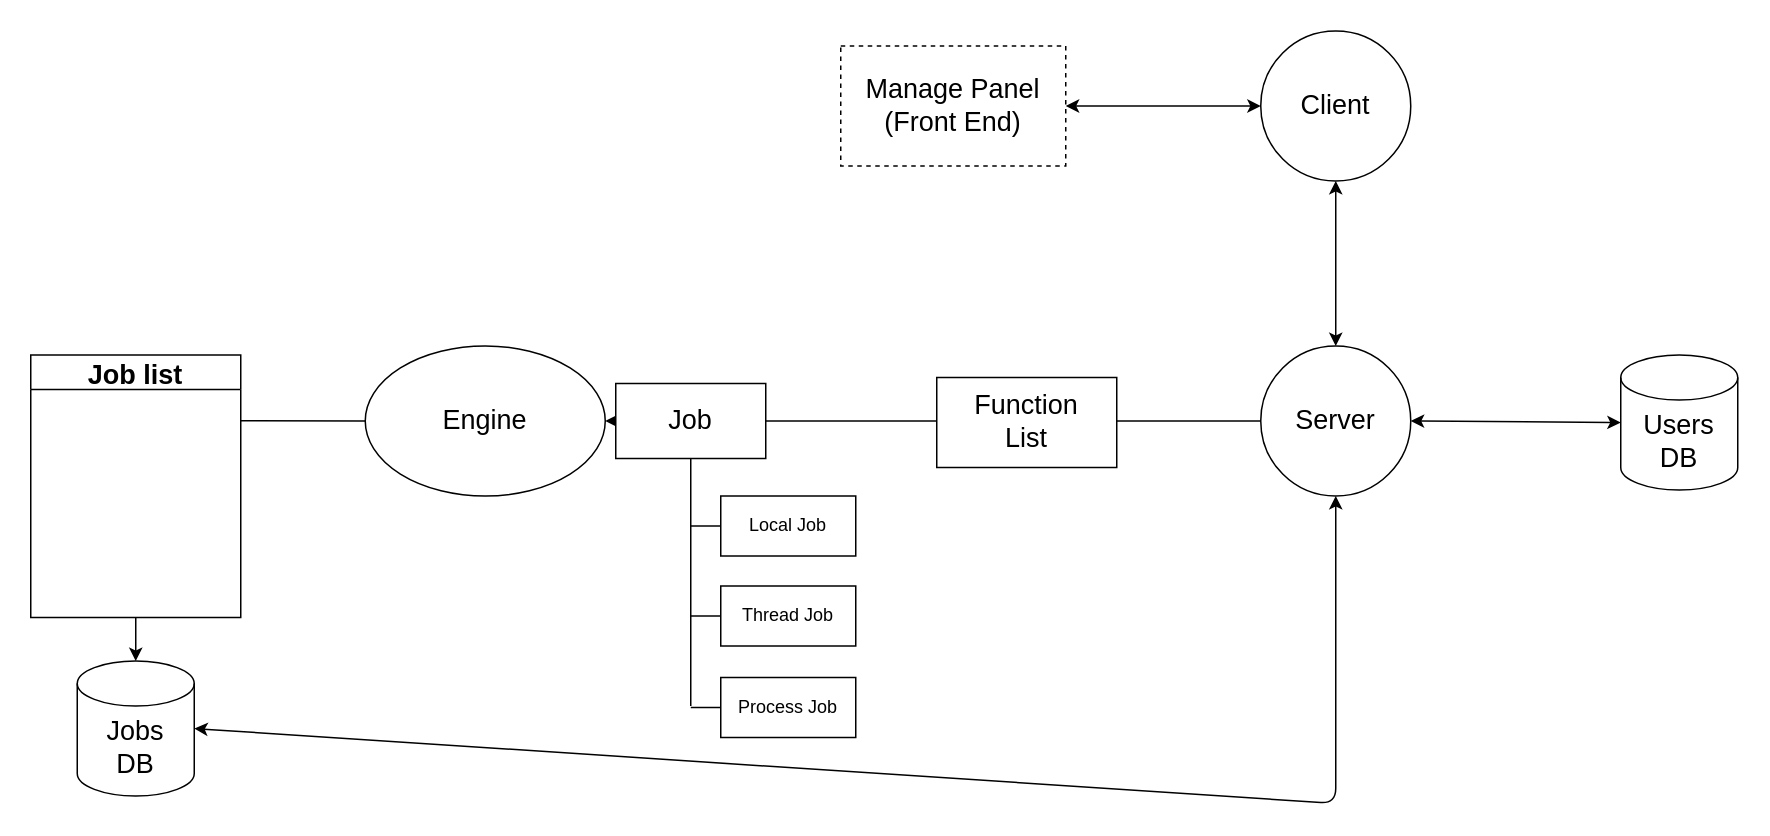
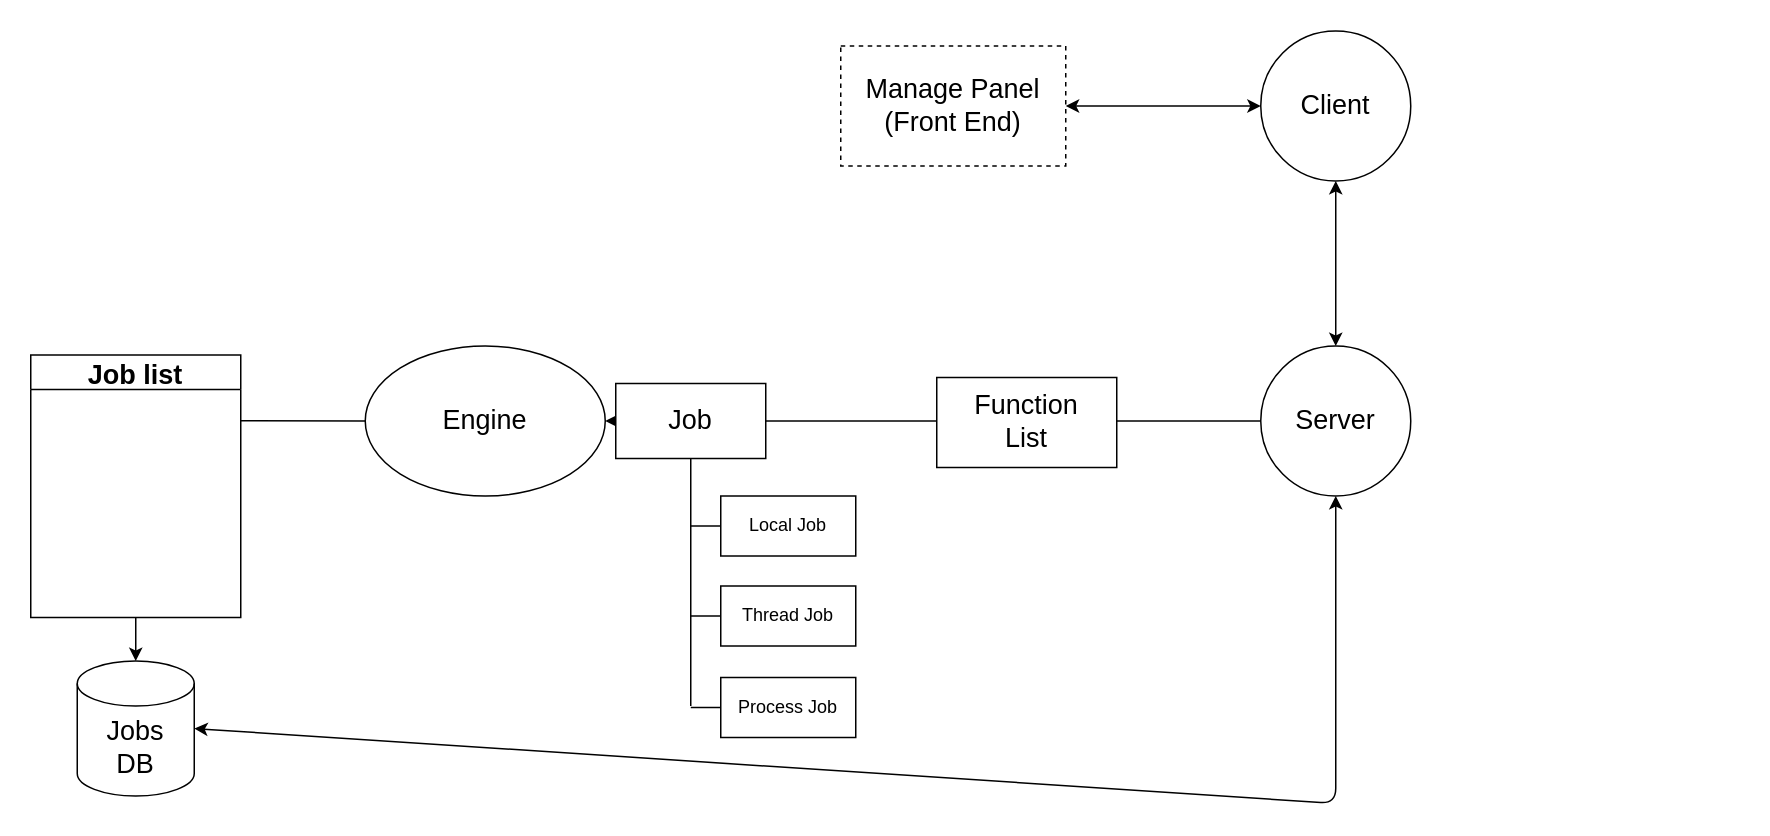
edge "Server" -- "Users DB": removed
node "Users DB": removed
